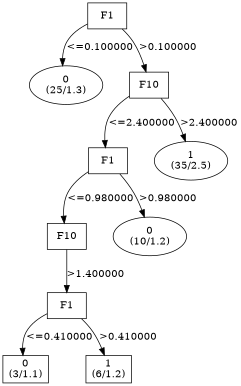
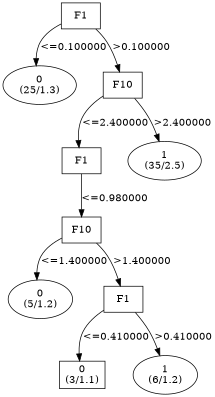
node "0 (10/1.2)": removed
node "0 (5/1.2)": added
node "1 (6/1.2)": shape box -> ellipse
